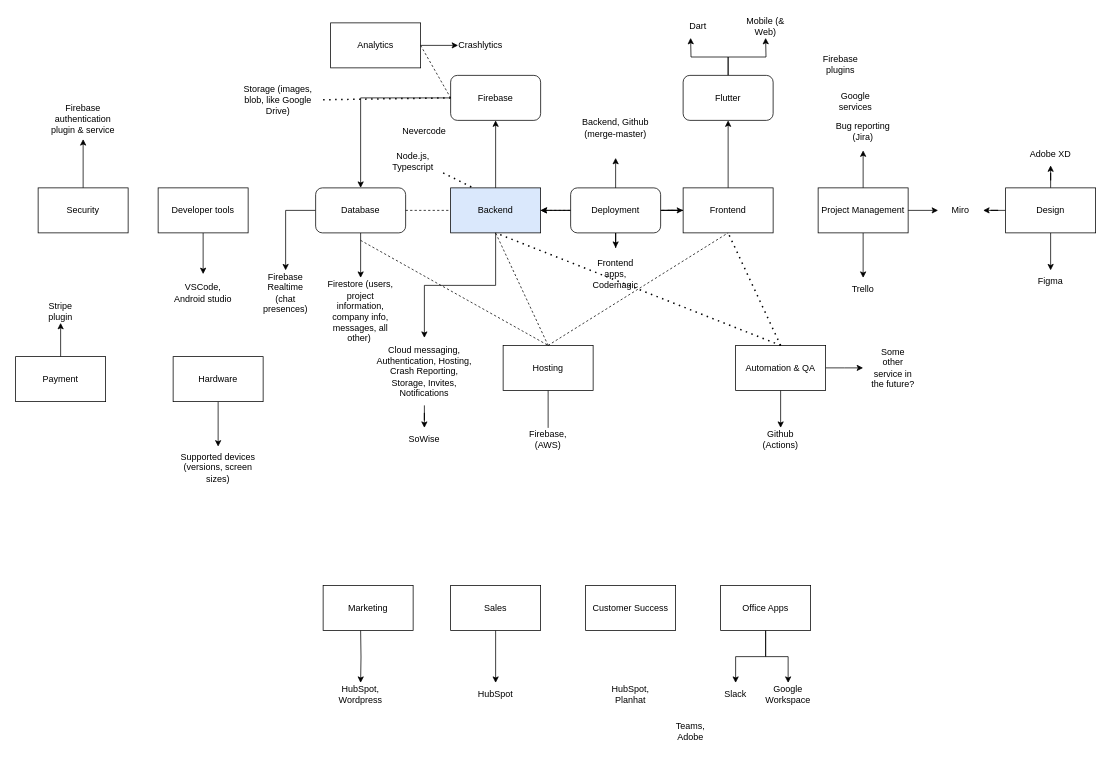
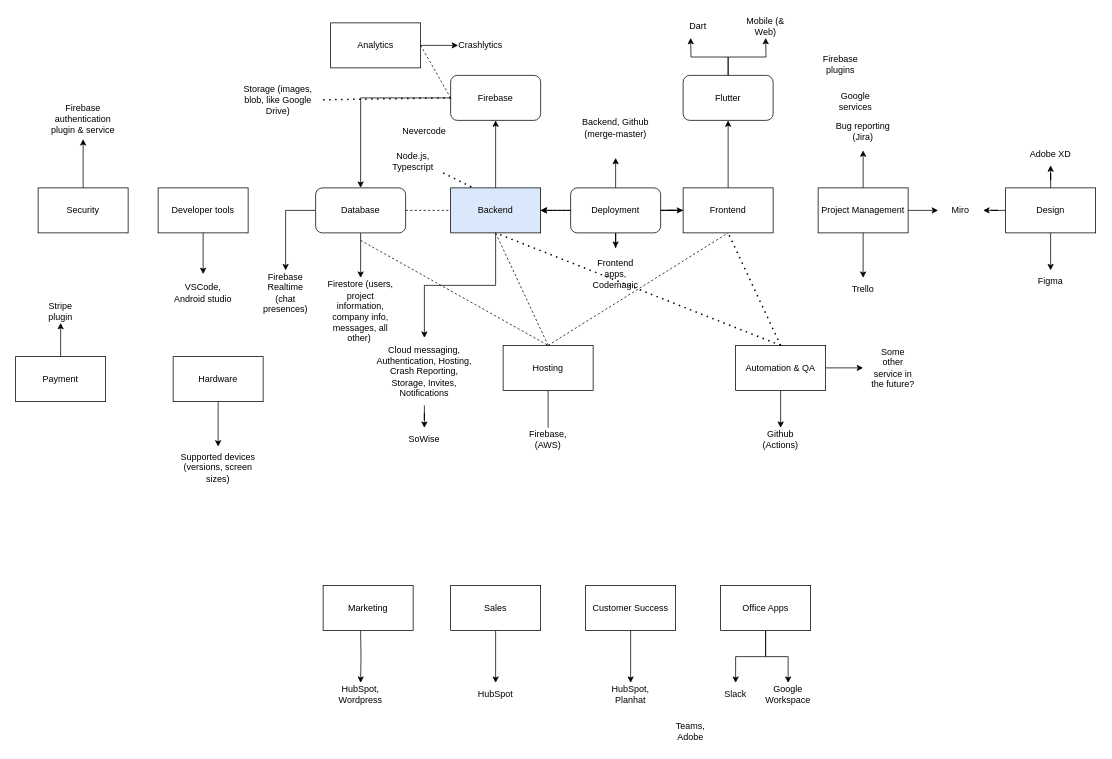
edge "Customer Success" -> "HubSpot, Planhat": added
